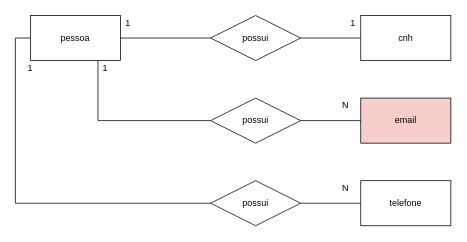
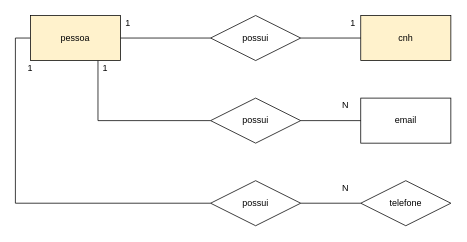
node "pessoa": fillcolor #ffffff -> #fff2cc
node "cnh": fillcolor #ffffff -> #fff2cc
node "email": fillcolor #f8cecc -> #ffffff
node "telefone": shape rectangle -> diamond
